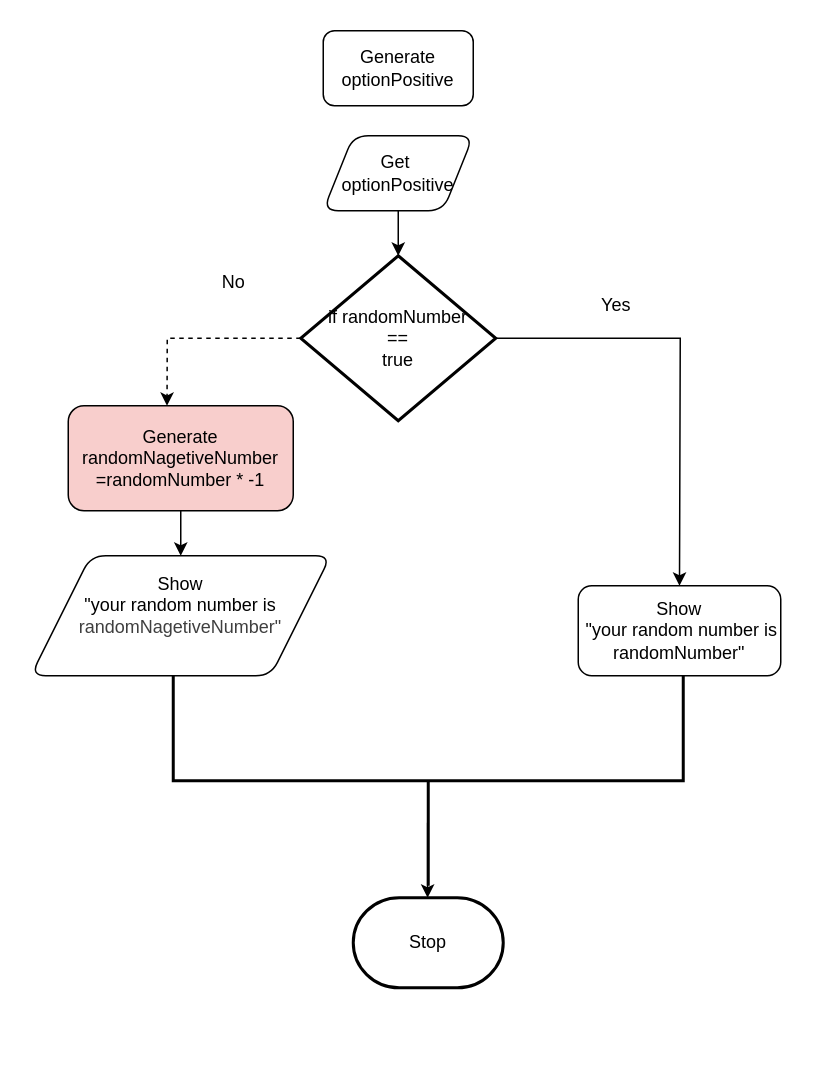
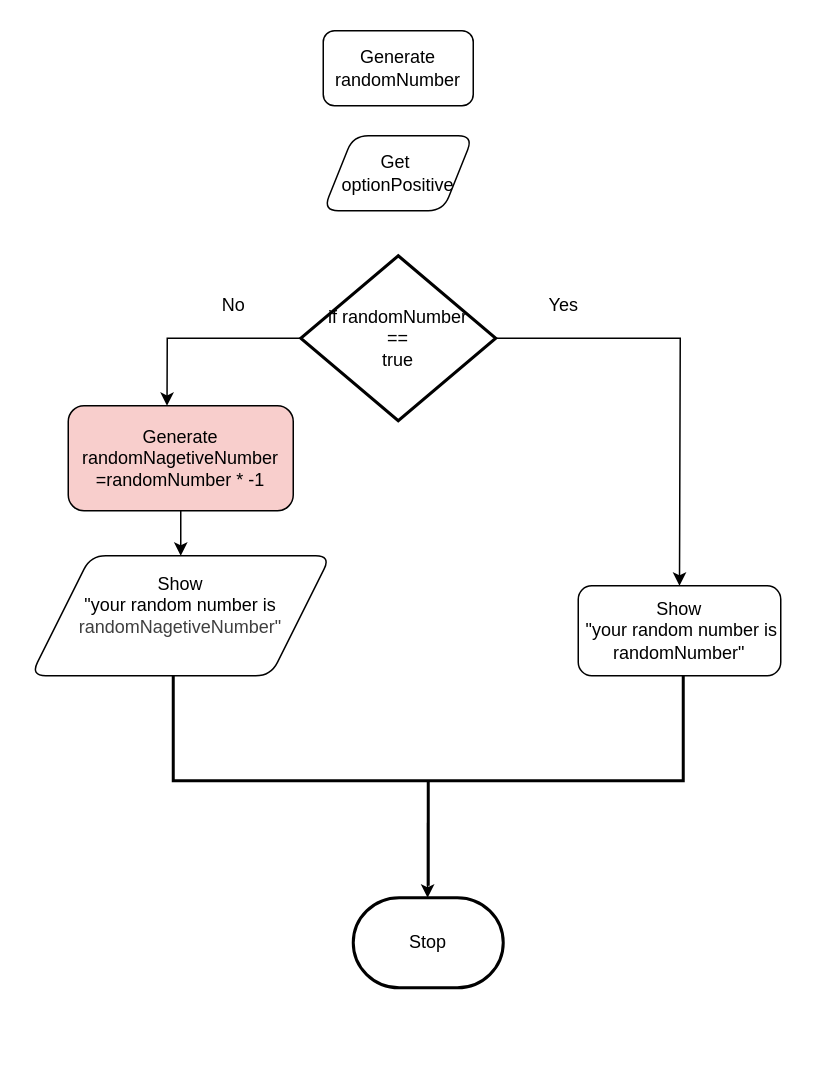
node "Generate optionPositive": label "Generate optionPositive" -> "Generate randomNumber"
edge "Get optionPositive" -> "if randomNumber == true": removed
node "No": moved (233, 283) -> (233, 305)
node "Yes": moved (616, 305) -> (563, 305)
edge "if randomNumber == true" -> "Generate randomNagetiveNumber =randomNumber * -1": style dashed -> solid
